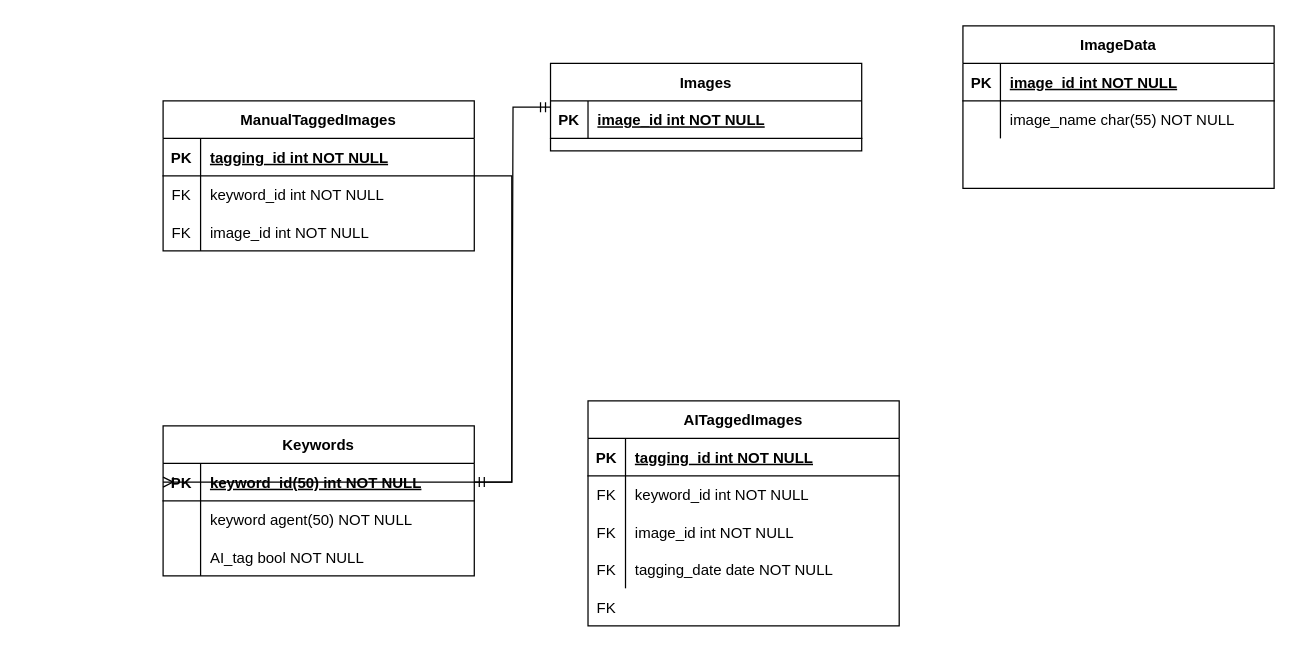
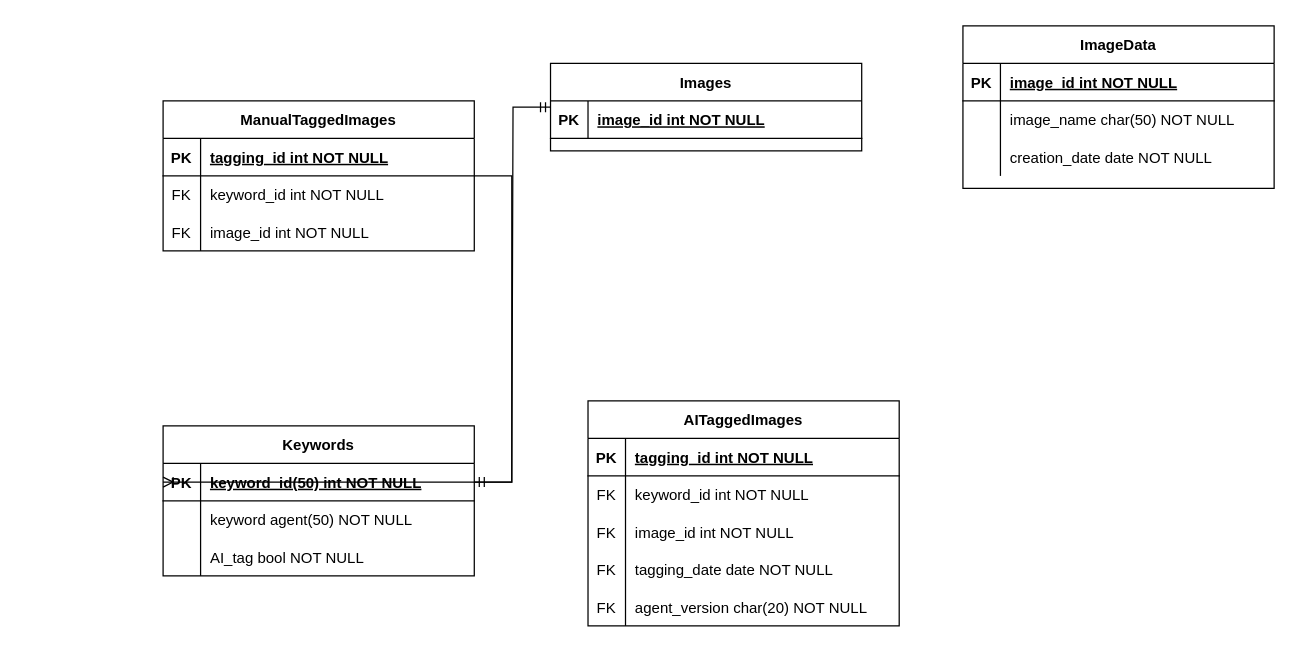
node "image_name char(55) NOT NULL": label "image_name char(55) NOT NULL" -> "image_name char(50) NOT NULL"
node "creation_date date NOT NULL": added
node "agent_version char(20) NOT NULL": added
